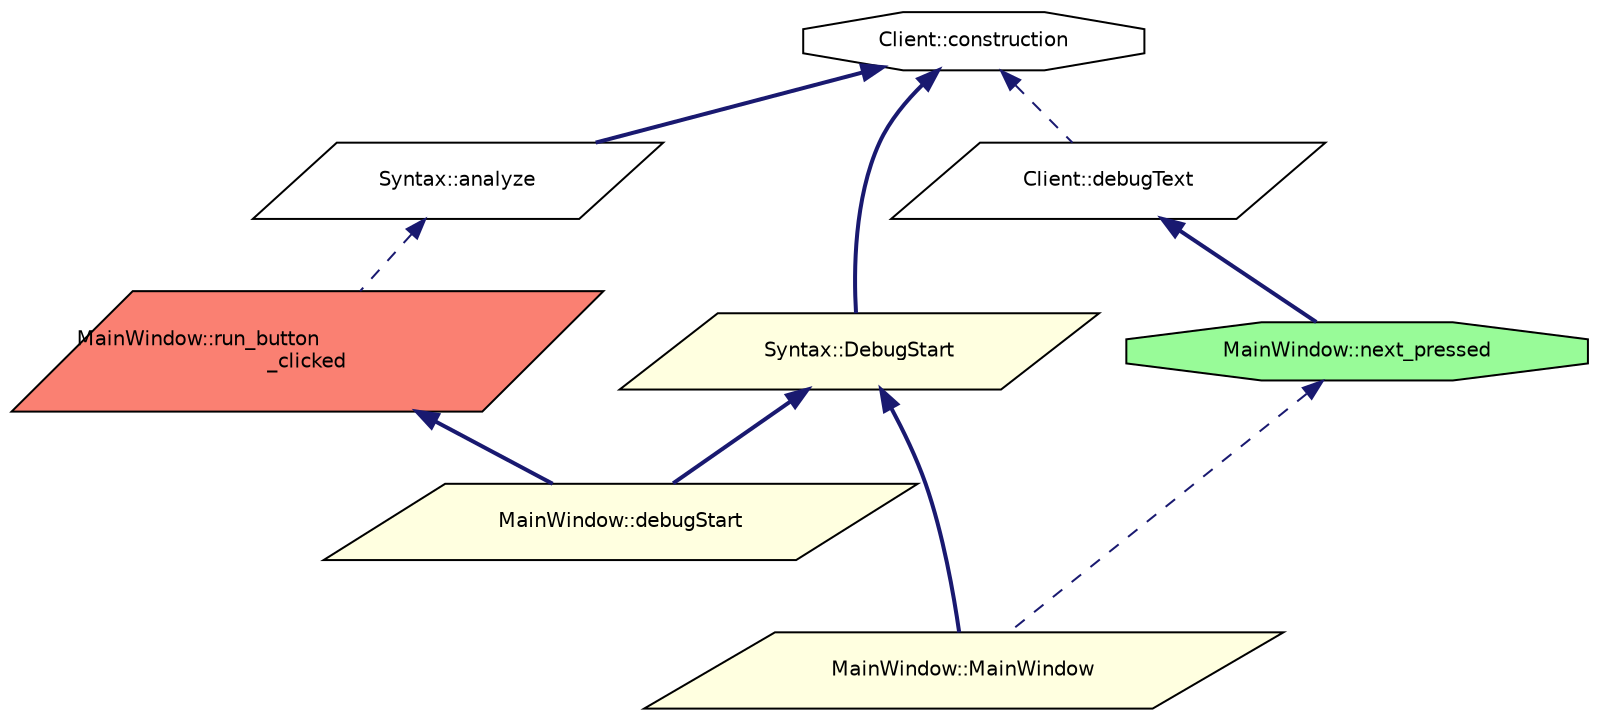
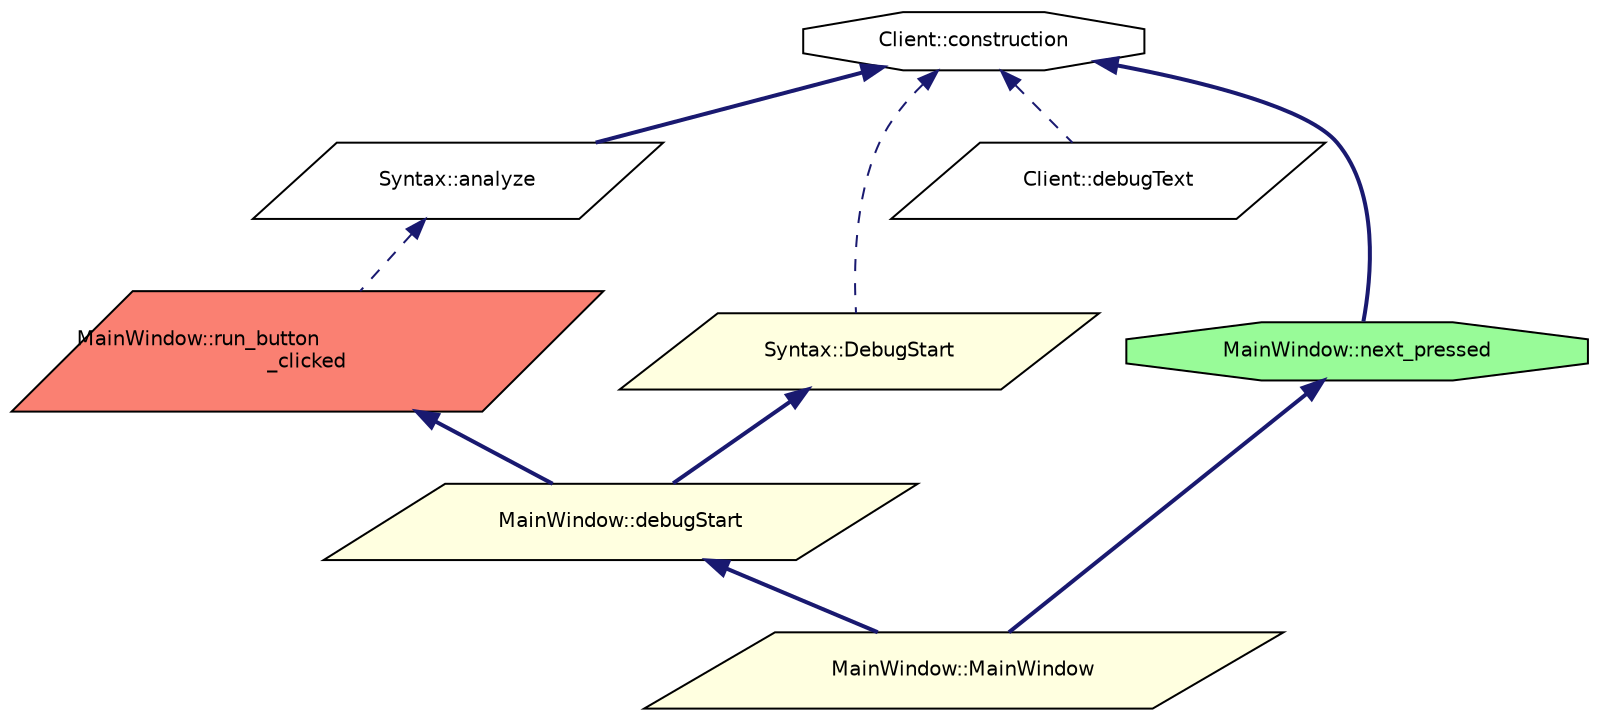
edge "Syntax::DebugStart" -> "Client::construction": style bold -> dashed
edge "MainWindow::next_pressed" -> "Client::debugText": now "MainWindow::next_pressed" -> "Client::construction"
edge "MainWindow::MainWindow" -> "MainWindow::next_pressed": style dashed -> bold
edge "MainWindow::MainWindow" -> "Syntax::DebugStart": now "MainWindow::MainWindow" -> "MainWindow::debugStart"
